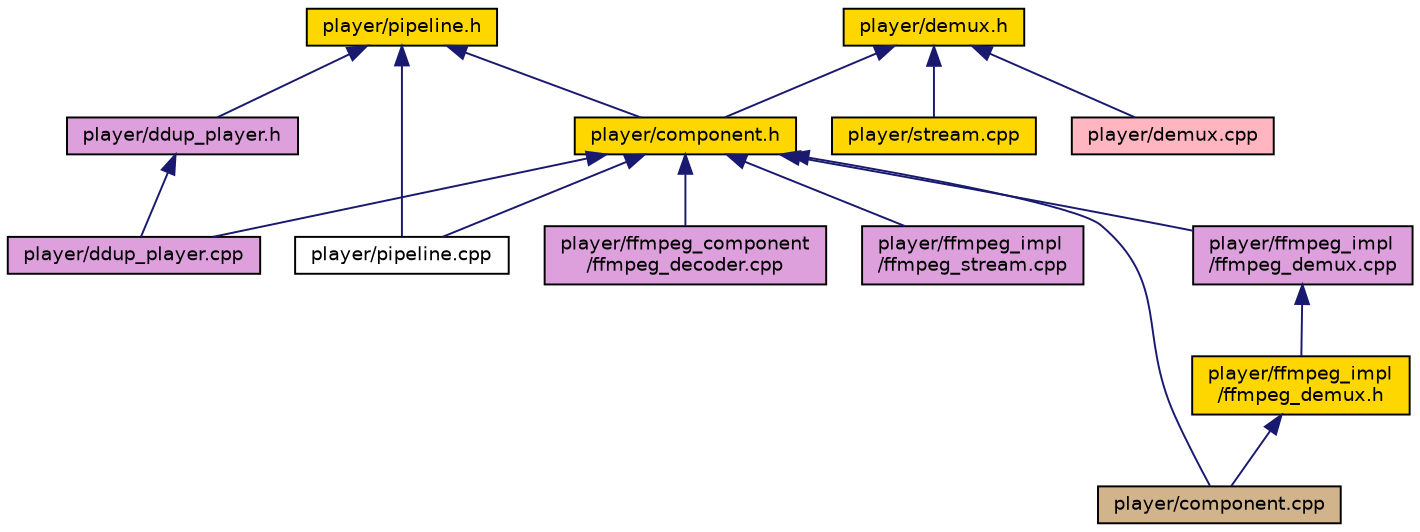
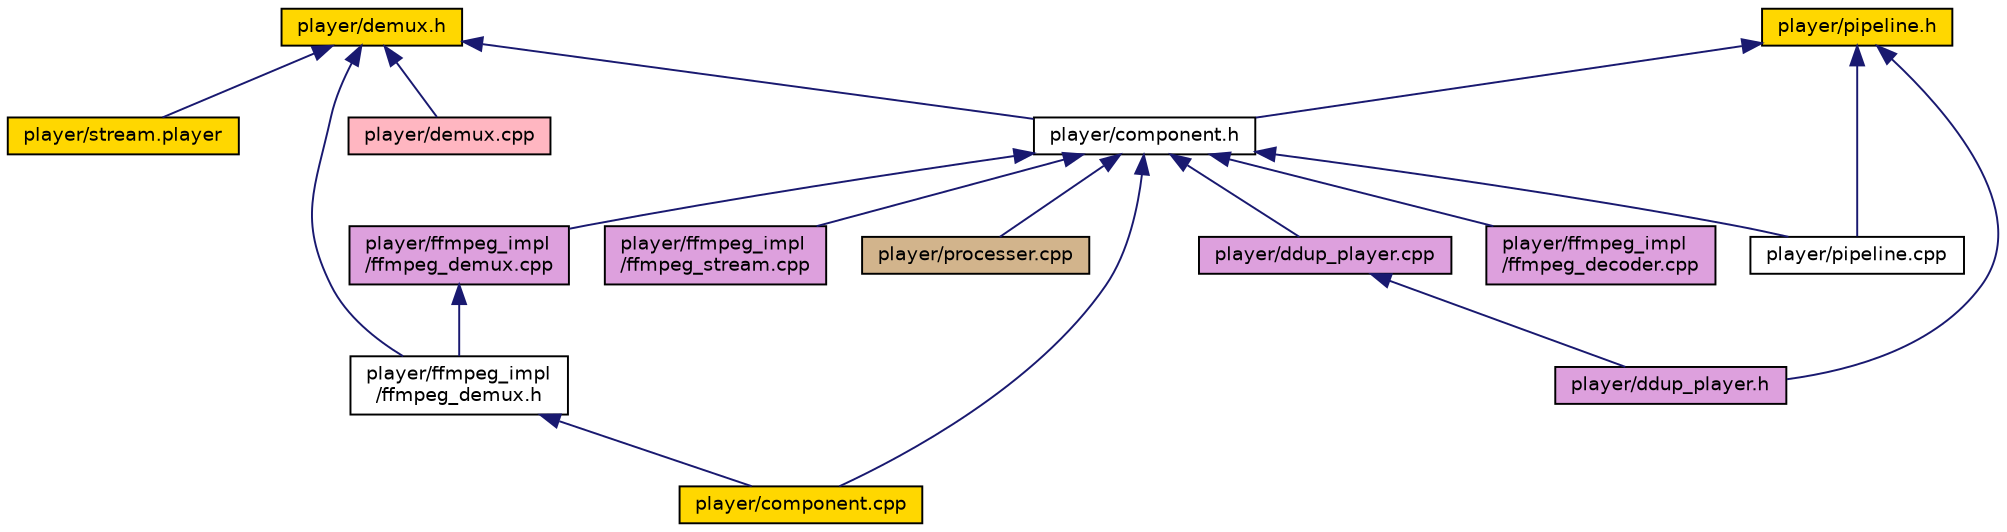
node "player/component.h": fillcolor gold -> white
node "player/stream.cpp": label "player/stream.cpp" -> "player/stream.player"
edge "player/ddup_player.cpp" -> "player/ddup_player.h": reversed
edge "player/ffmpeg_impl /ffmpeg_demux.h" -> "player/demux.h": added
node "player/ffmpeg_component /ffmpeg_decoder.cpp": label "player/ffmpeg_component /ffmpeg_decoder.cpp" -> "player/ffmpeg_impl /ffmpeg_decoder.cpp"
node "player/processer.cpp": added
node "player/ffmpeg_impl /ffmpeg_demux.h": fillcolor gold -> white
node "player/component.cpp": fillcolor tan -> gold
